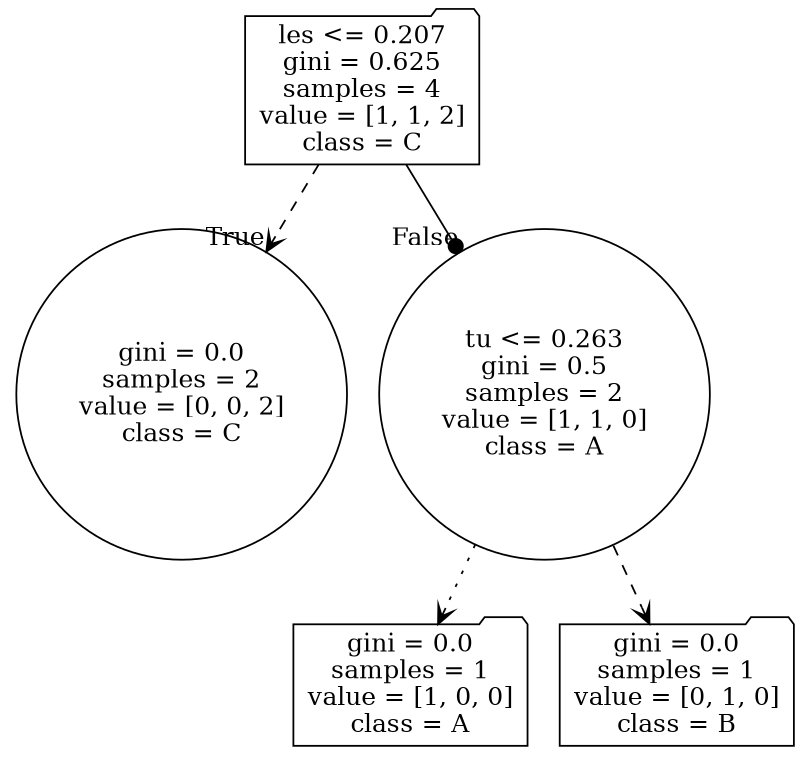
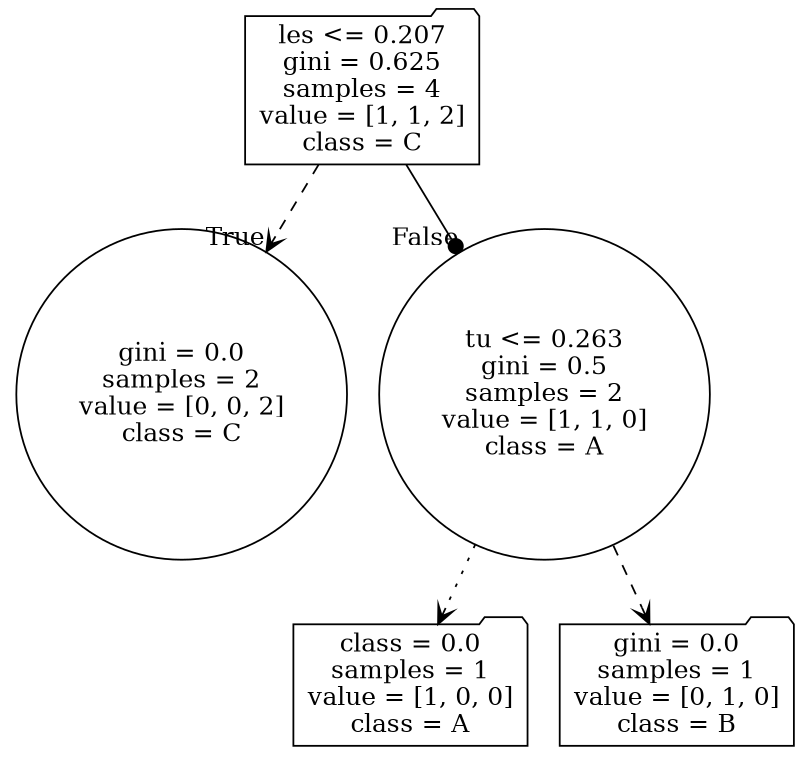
node "gini = 0.0 samples = 1 value = [1, 0, 0] class = A": label "gini = 0.0 samples = 1 value = [1, 0, 0] class = A" -> "class = 0.0 samples = 1 value = [1, 0, 0] class = A"
